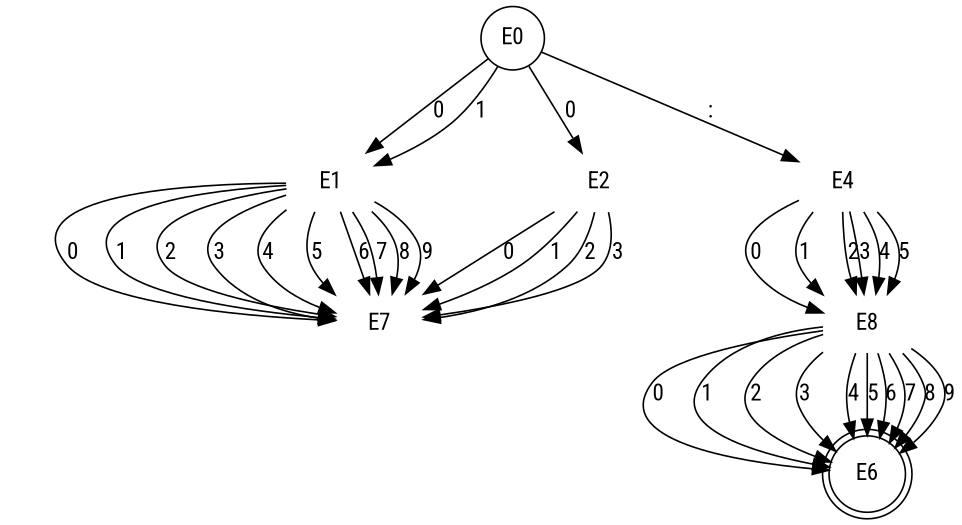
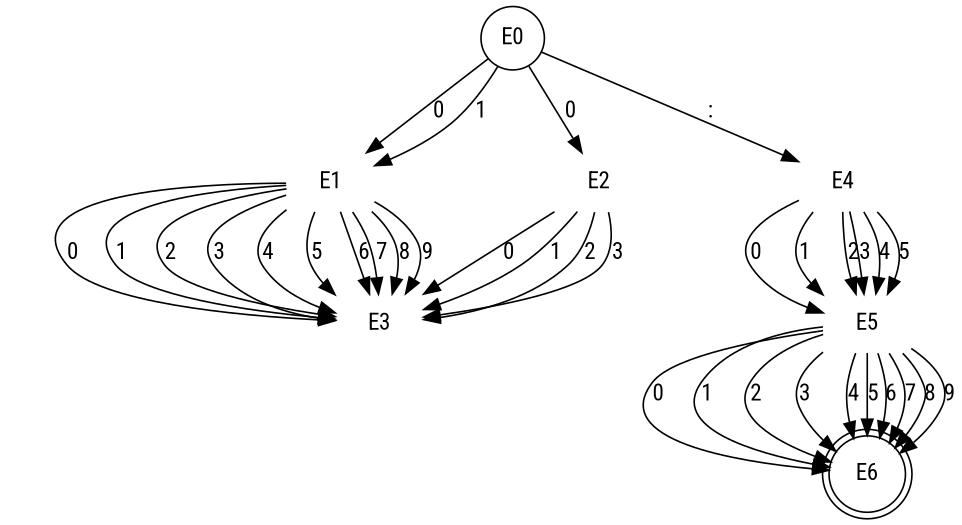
node "E7": label "E7" -> "E3"
node "E8": label "E8" -> "E5"
